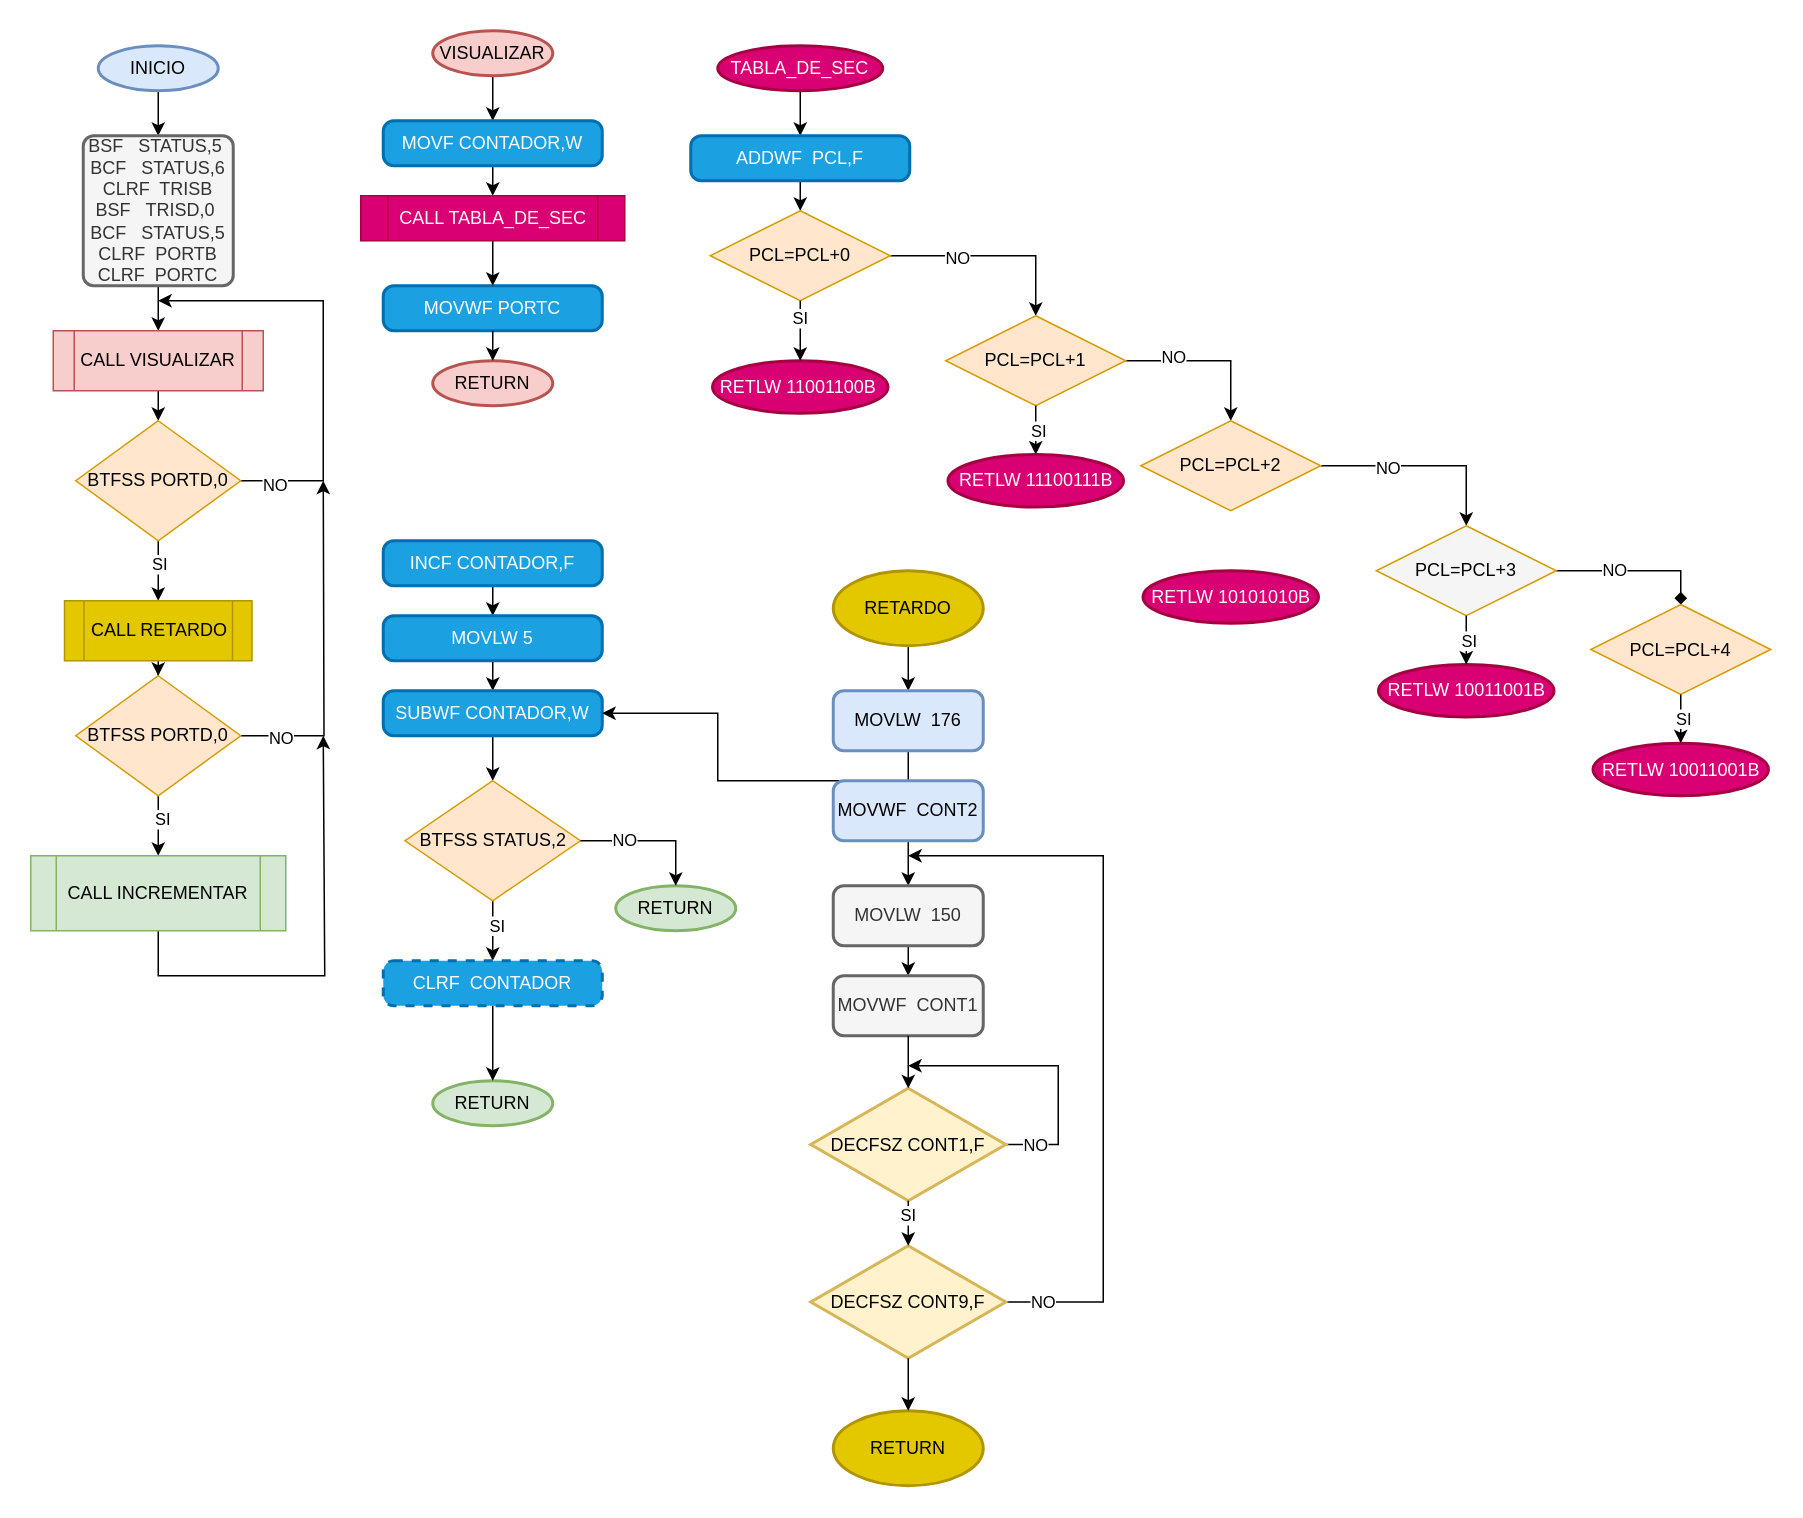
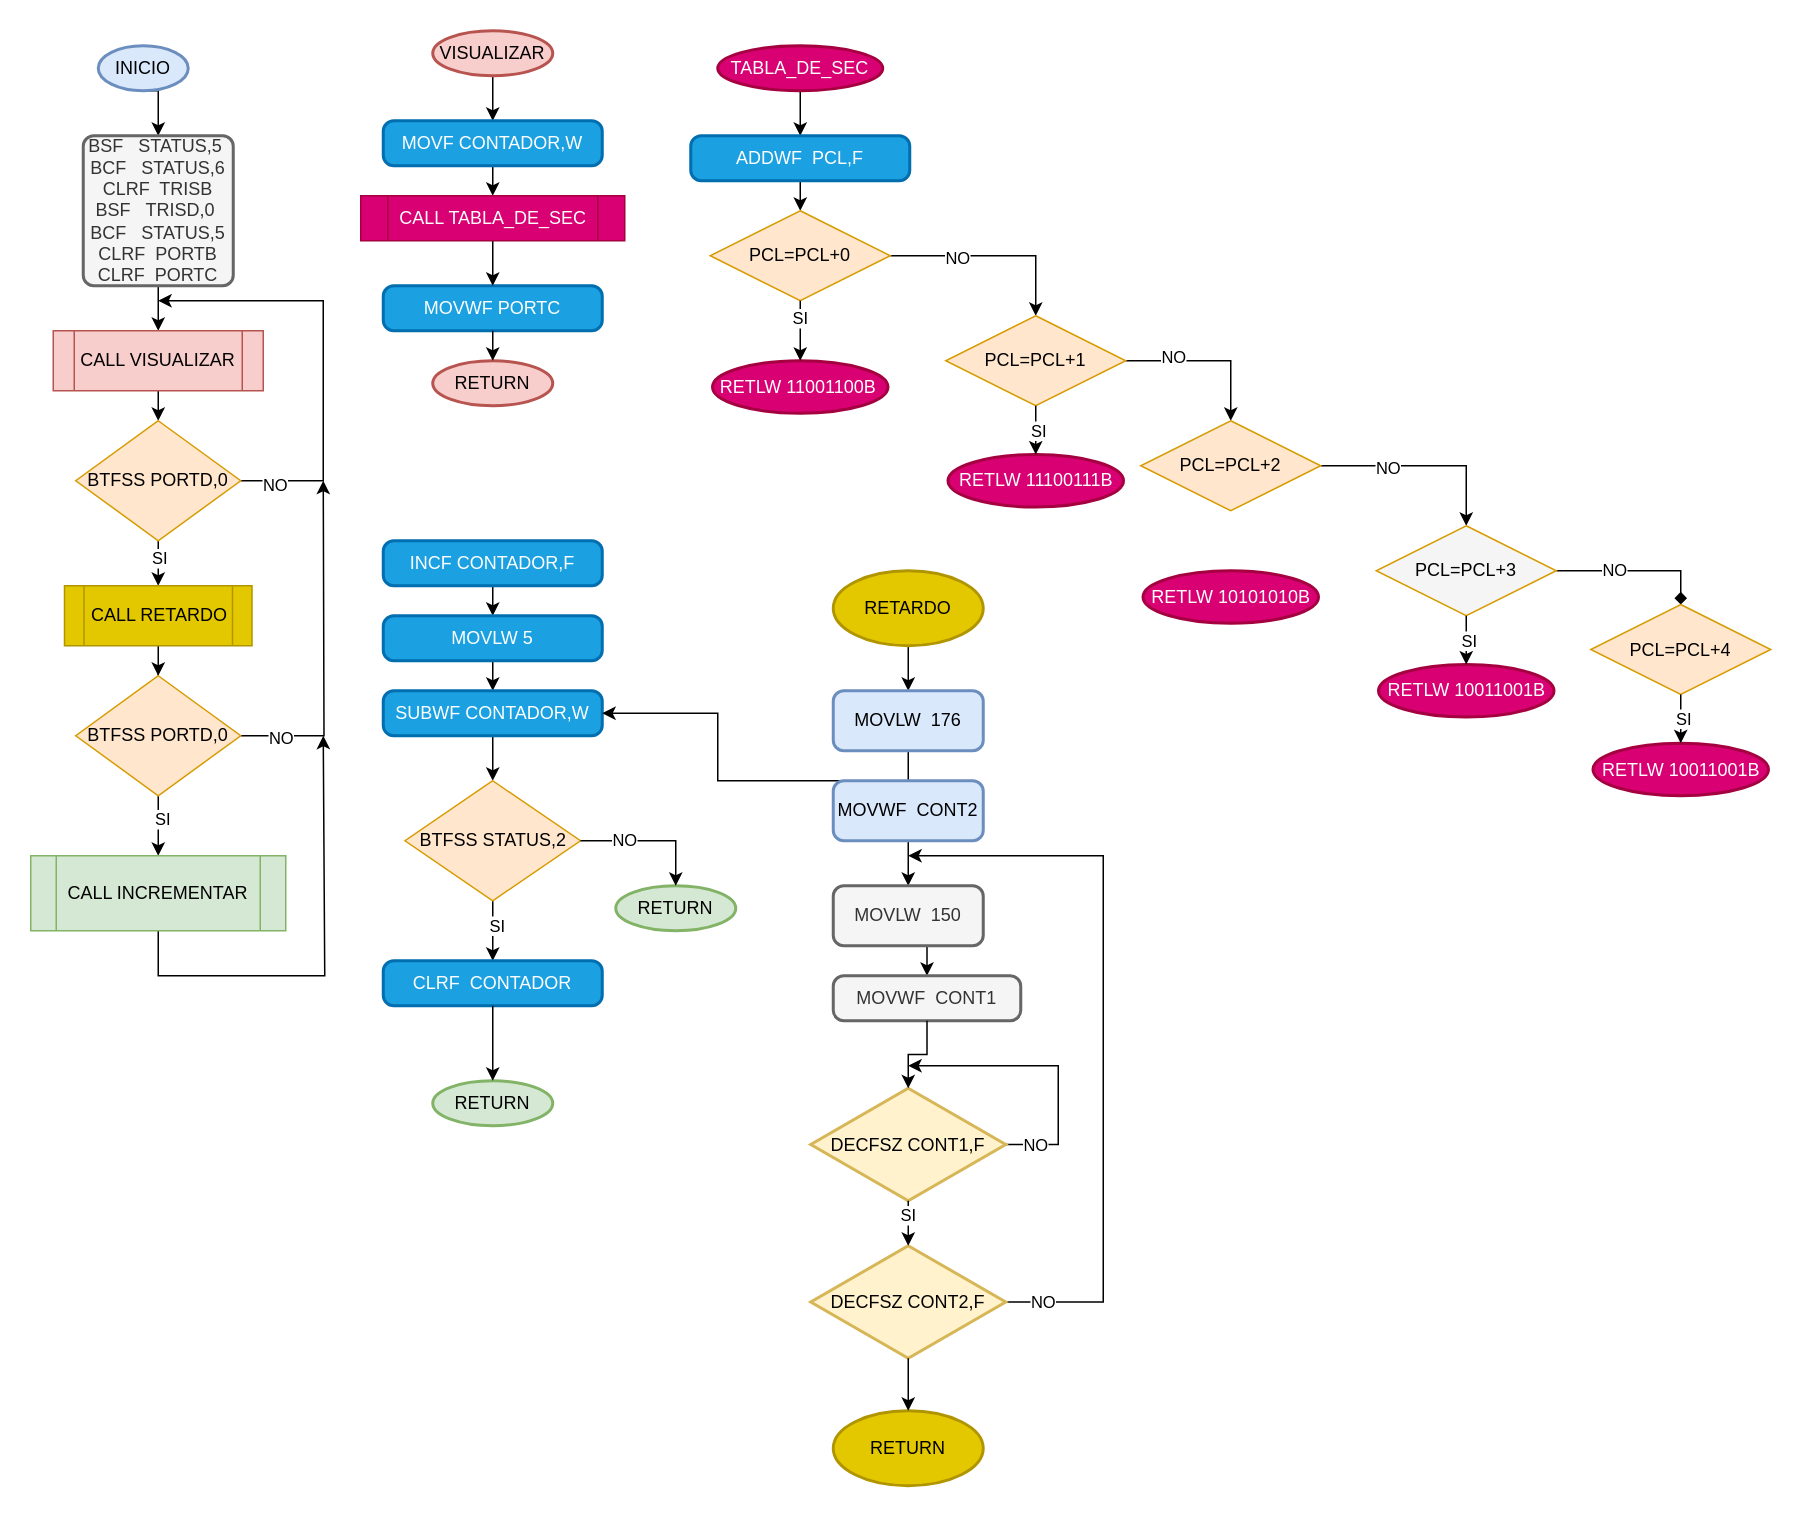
node "INICIO": size 120x45 -> 90x45
node "CALL RETARDO": moved (158, 631) -> (158, 616)
node "CLRF CONTADOR": style dashed -> solid
node "MOVWF CONT1": size 150x60 -> 188x45
node "DECFSZ CONT9,F": label "DECFSZ CONT9,F" -> "DECFSZ CONT2,F"
